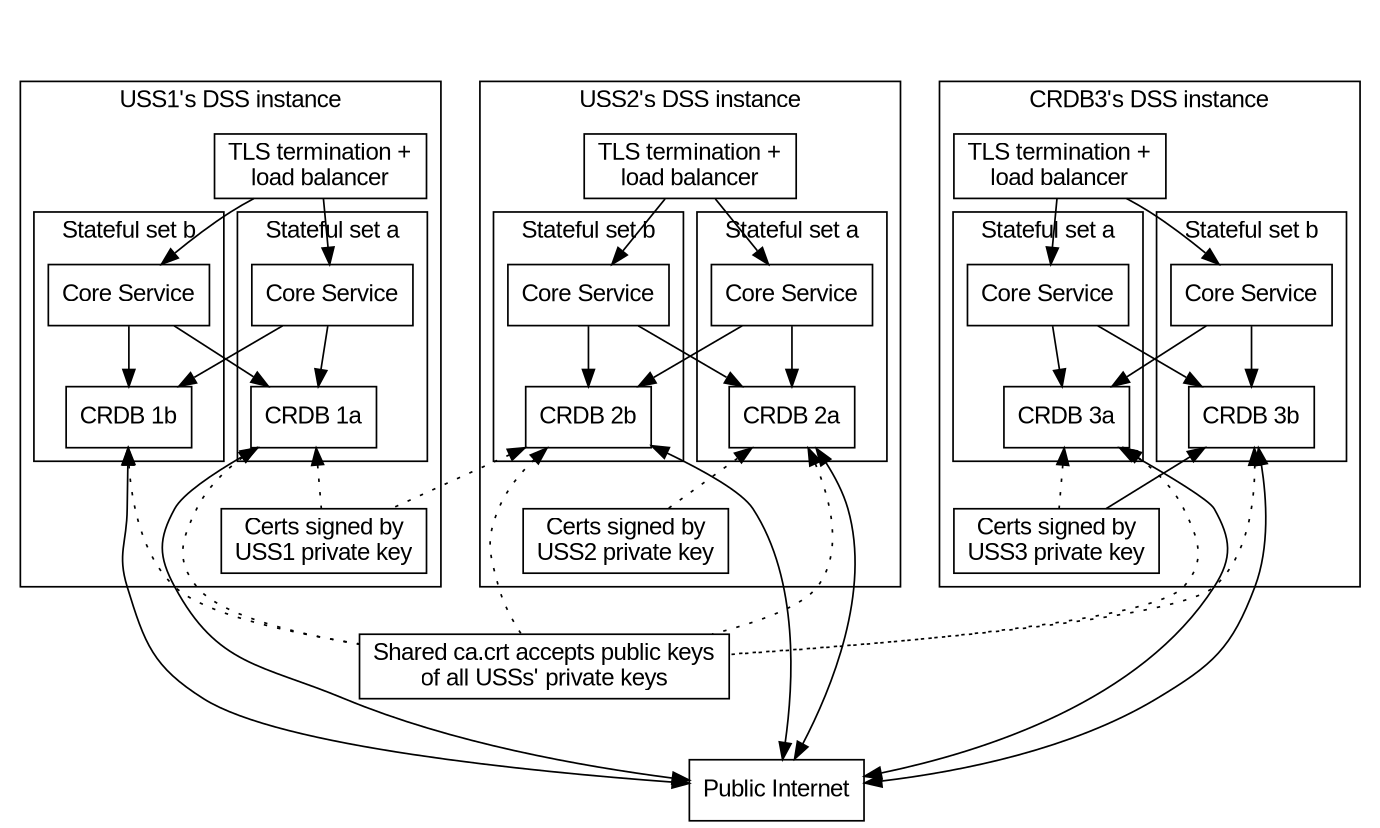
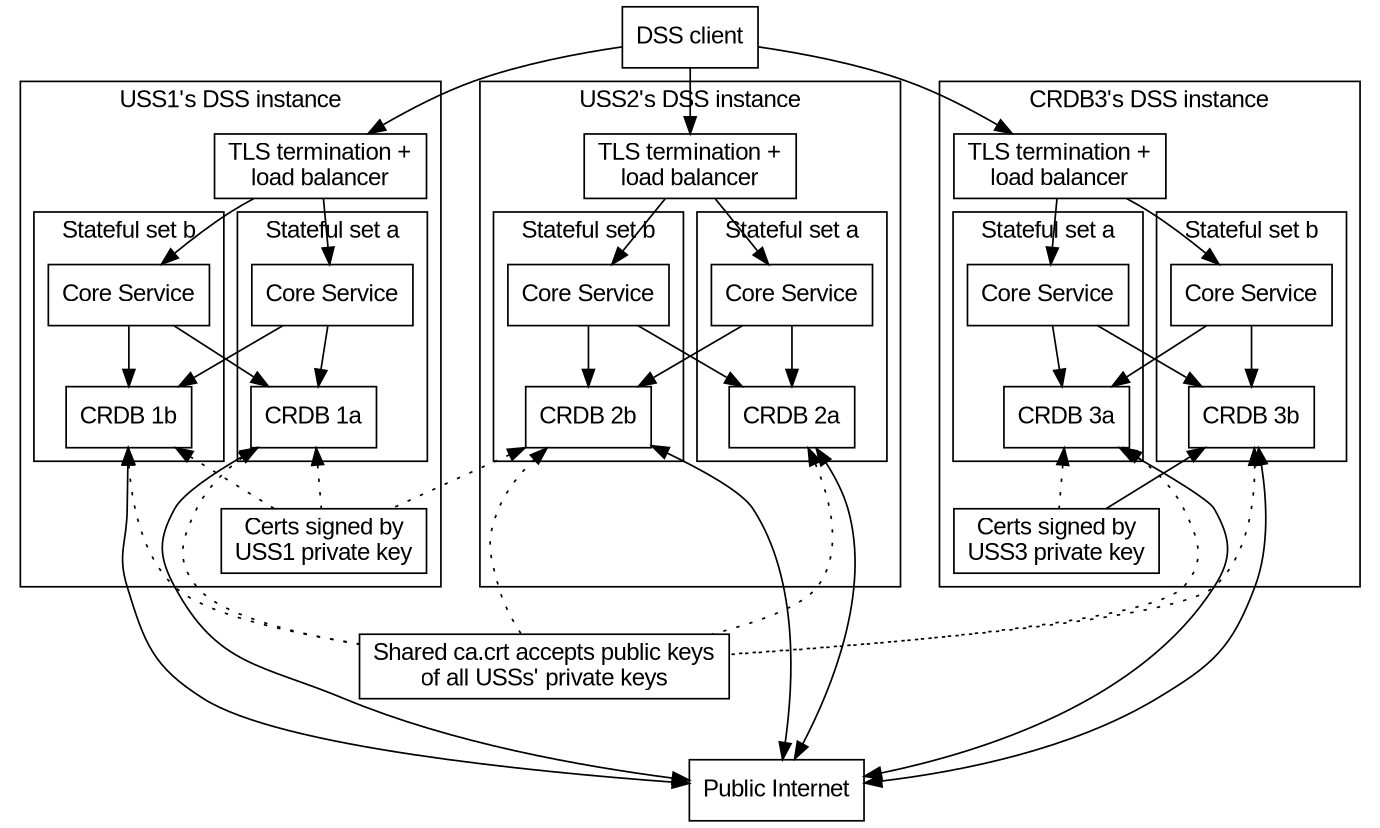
node "DSS client": added
edge "Certs signed by USS1 private key" -> "CRDB 1b": added
node "Certs signed by USS2 private key": removed
